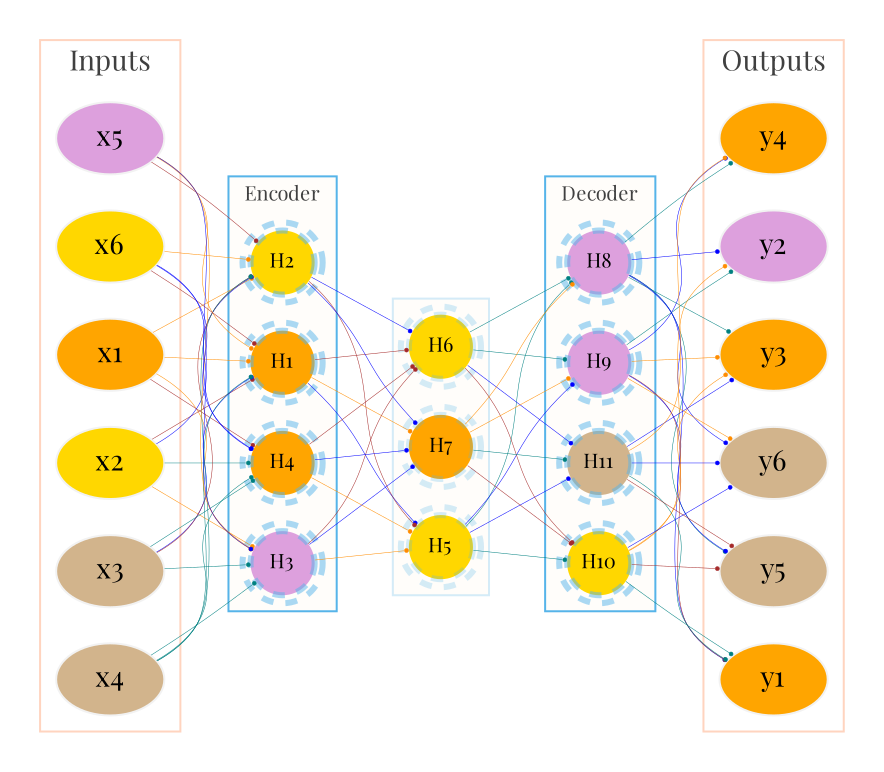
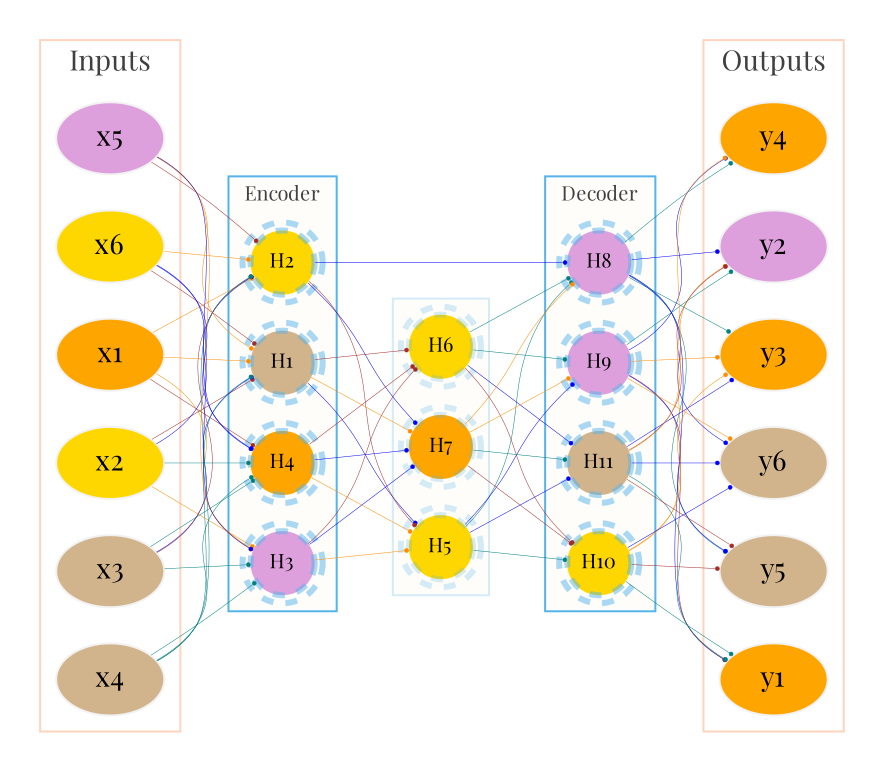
edge "H2" -> "H6": now "H2" -> "H8"
edge "H11" -> "y2": added
node "H1": fillcolor orange -> tan
